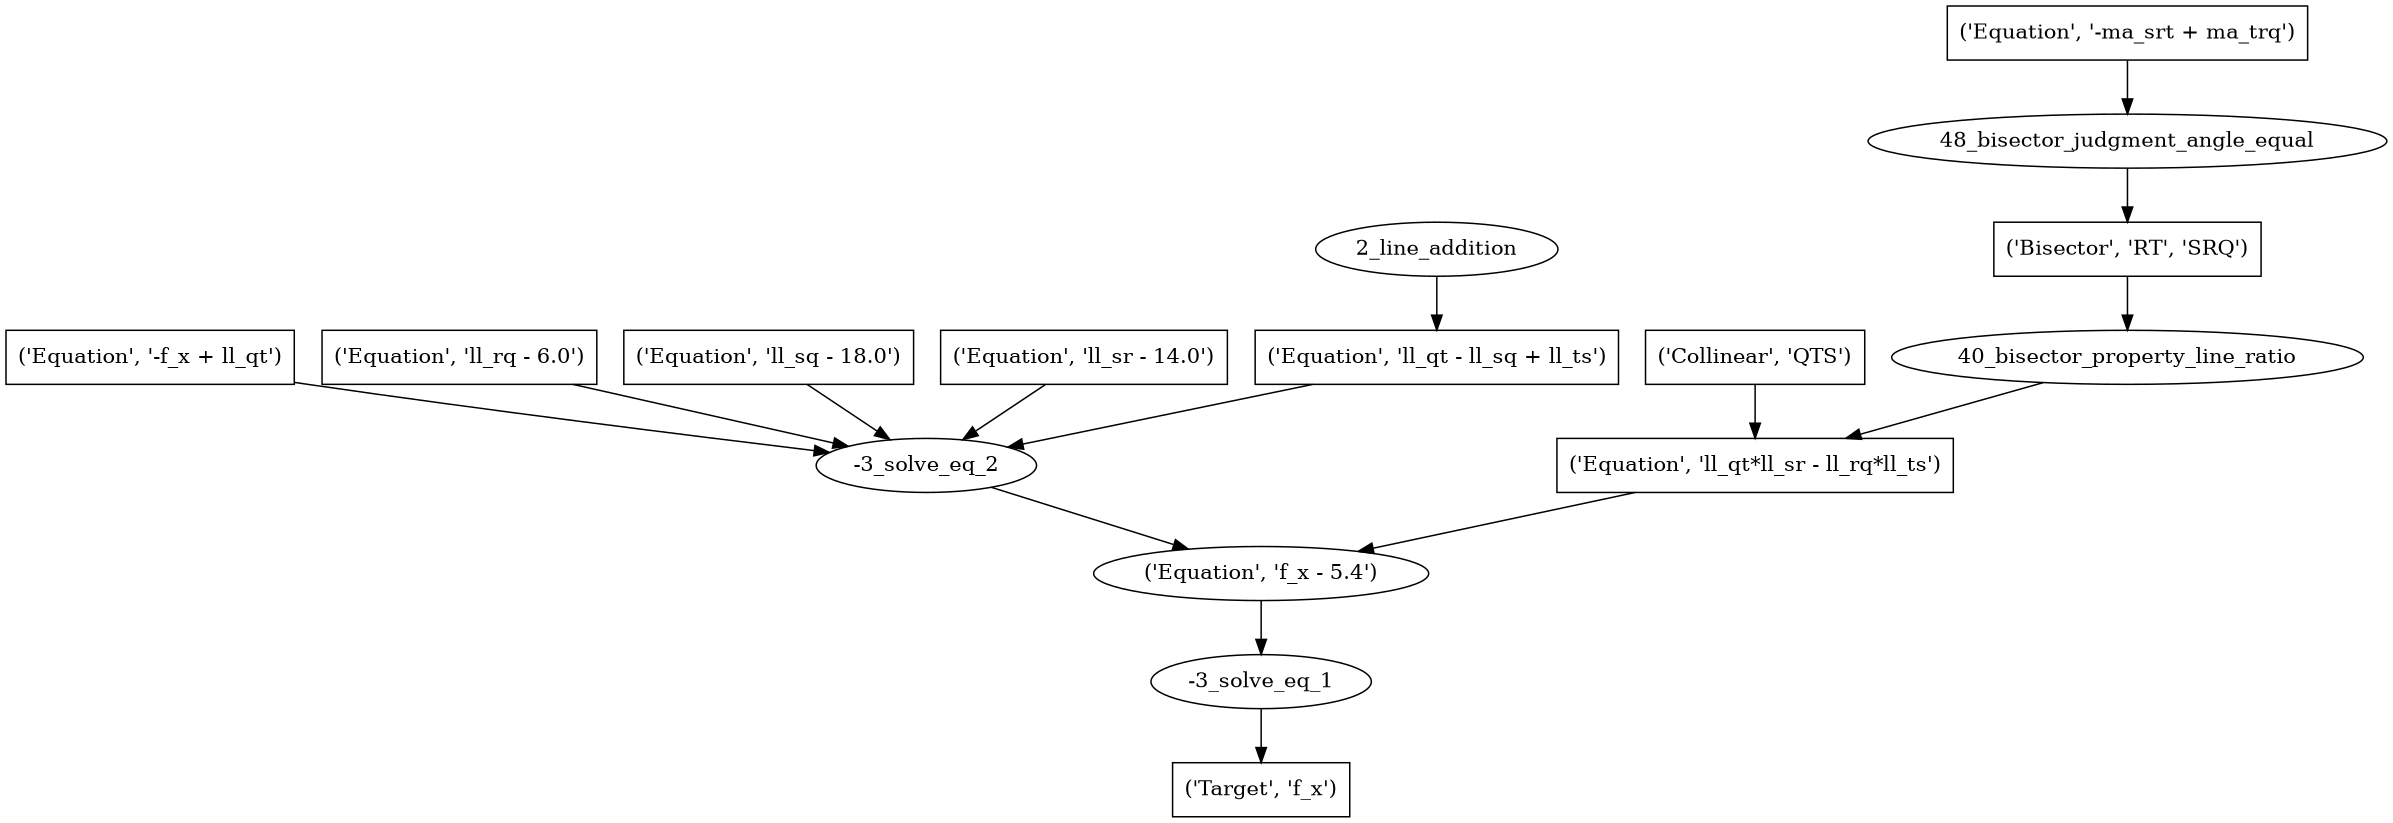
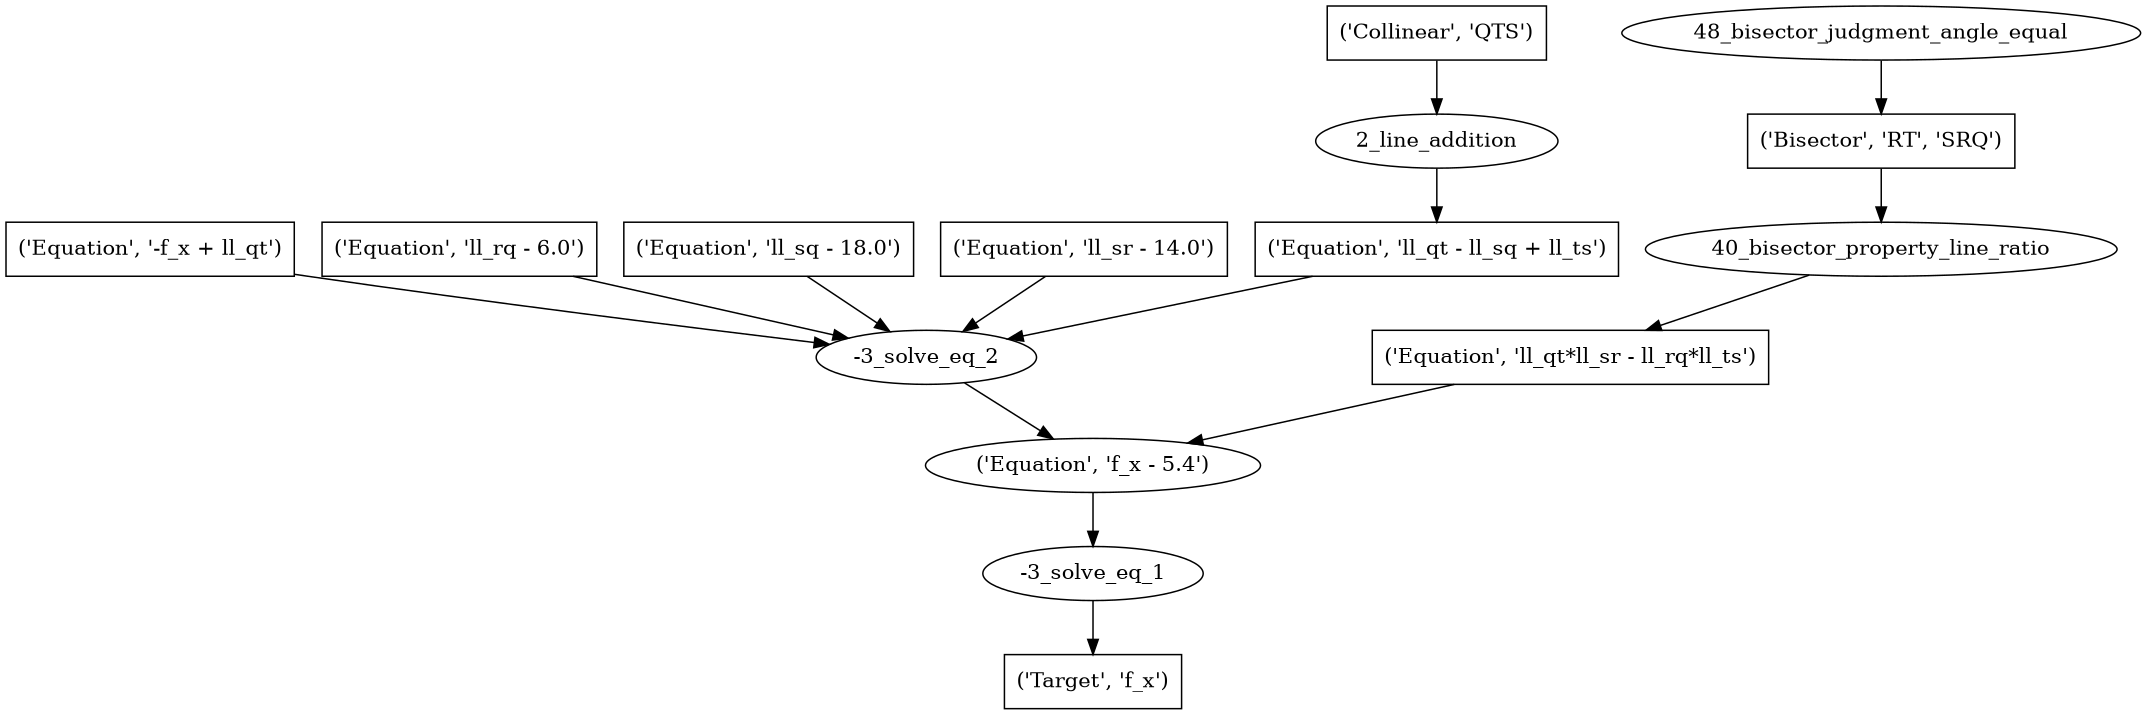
node "('Equation', '-ma_srt + ma_trq')": removed
edge "('Collinear', 'QTS')" -> "('Equation', 'll_qt*ll_sr - ll_rq*ll_ts')": now "('Collinear', 'QTS')" -> "2_line_addition"
